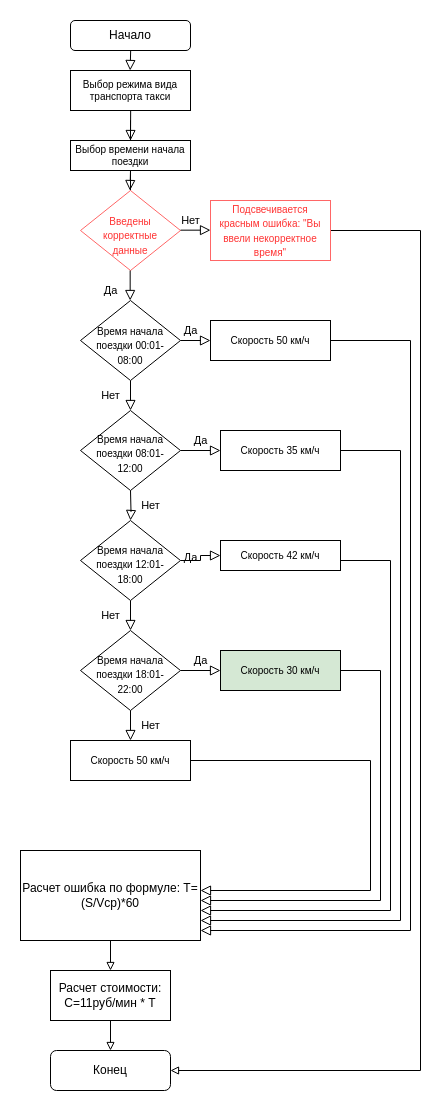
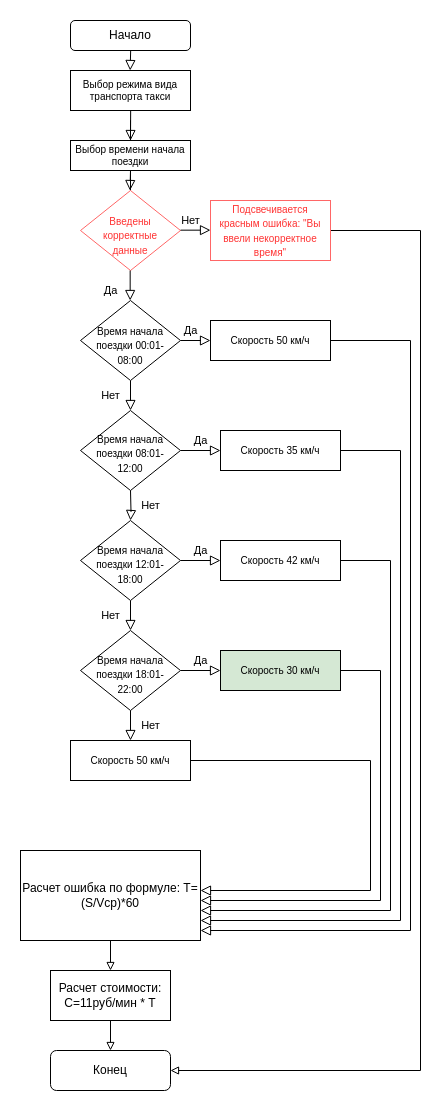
node "Скорость 42 км/ч": size 120x30 -> 120x40
